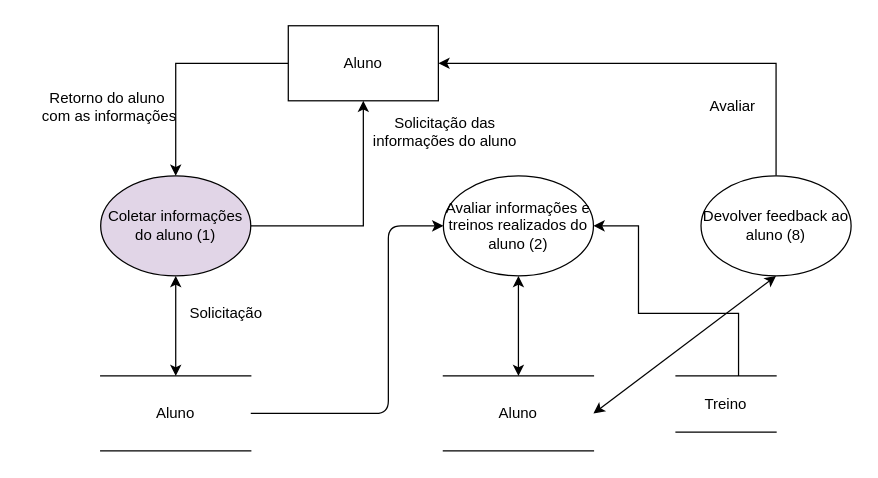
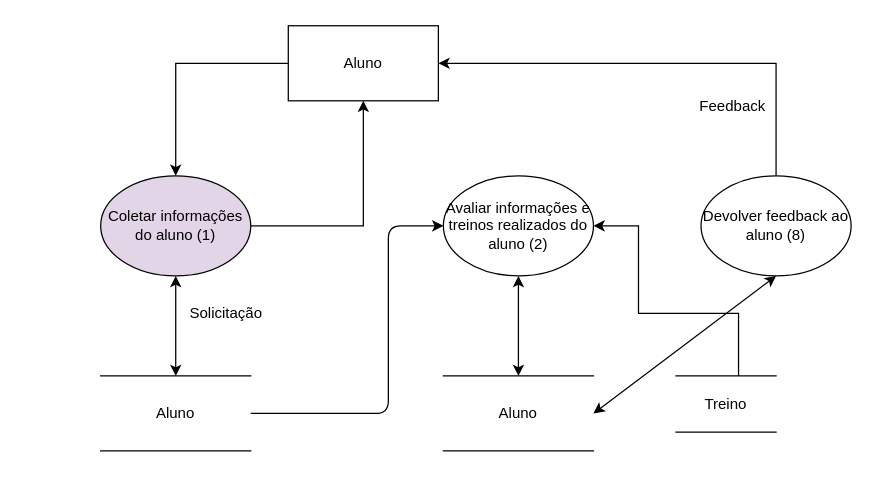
node "Retorno do aluno com as informações": removed
node "Avaliar": label "Avaliar" -> "Feedback"
node "Solicitação das informações do aluno": removed
